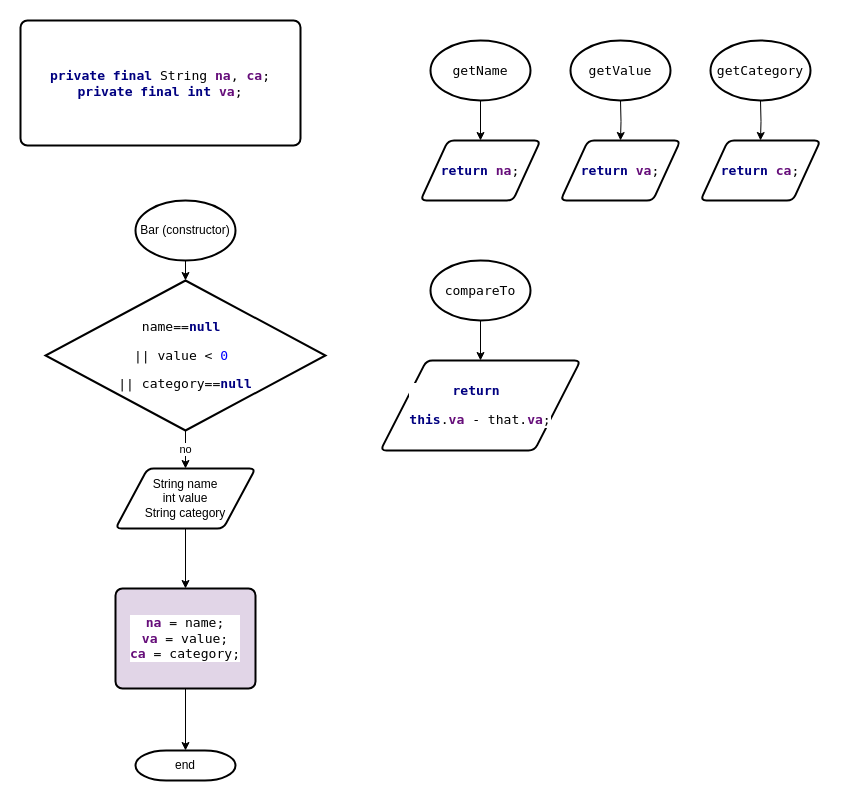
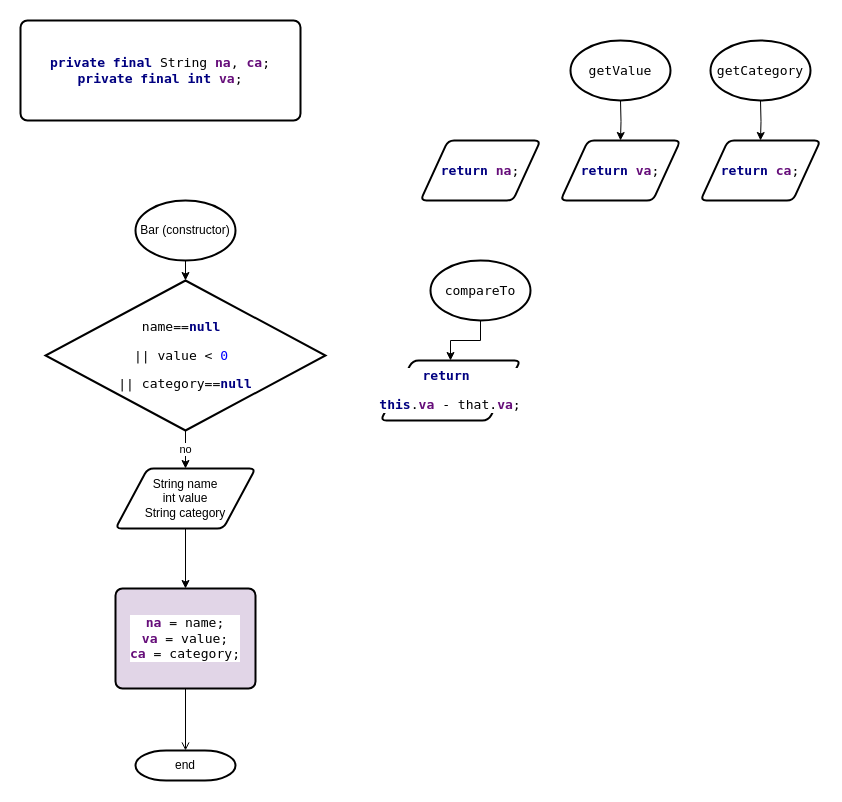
node "getName": removed
node "private final String na, ca; private final int va;": size 280x125 -> 280x100
edge "getName" -> "return na;": removed
node "return this.va - that.va;": size 200x90 -> 140x60
edge "na = name; va = value; ca = category;" -> "end": arrowhead classic -> open
